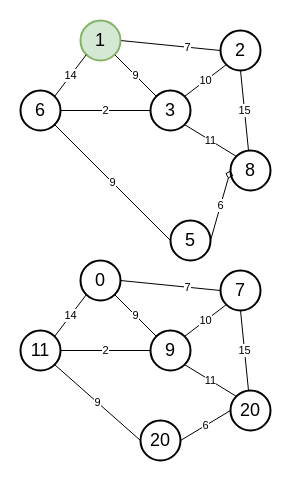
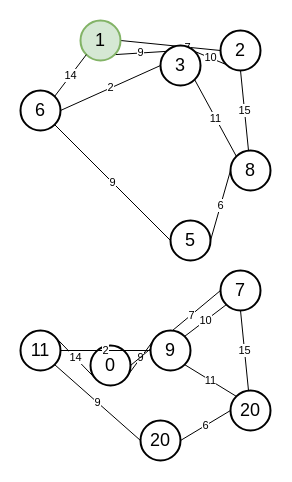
node "3": moved (171, 111) -> (181, 66)
edge "5" -> "8": arrowhead diamond -> none
node "0": moved (101, 281) -> (111, 366)
